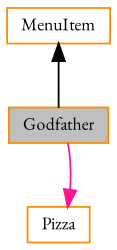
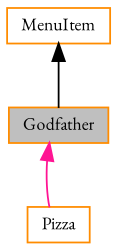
edge "Godfather" -> "Pizza": reversed
